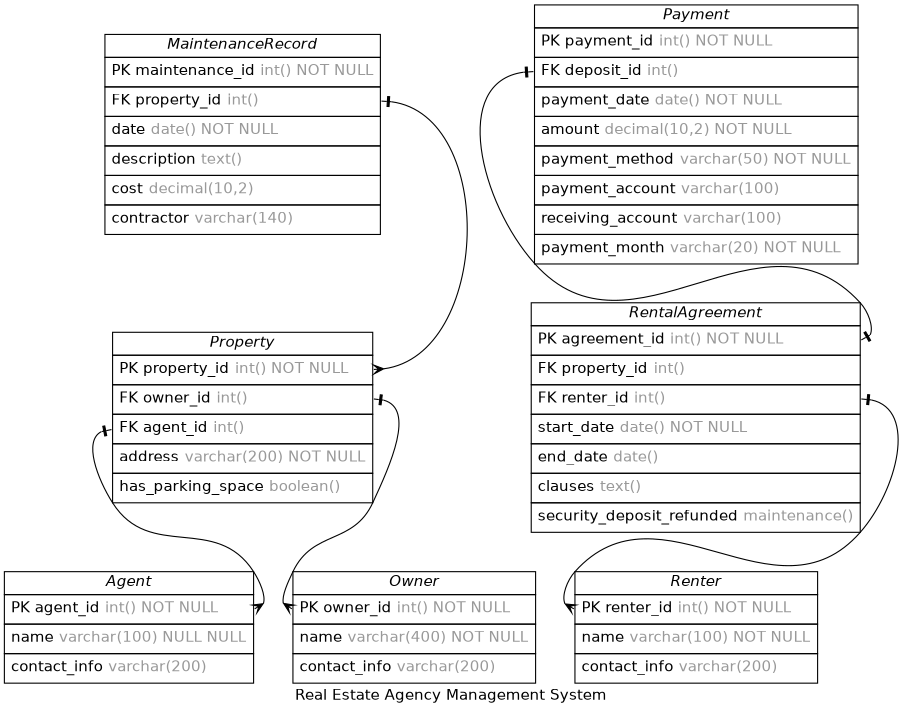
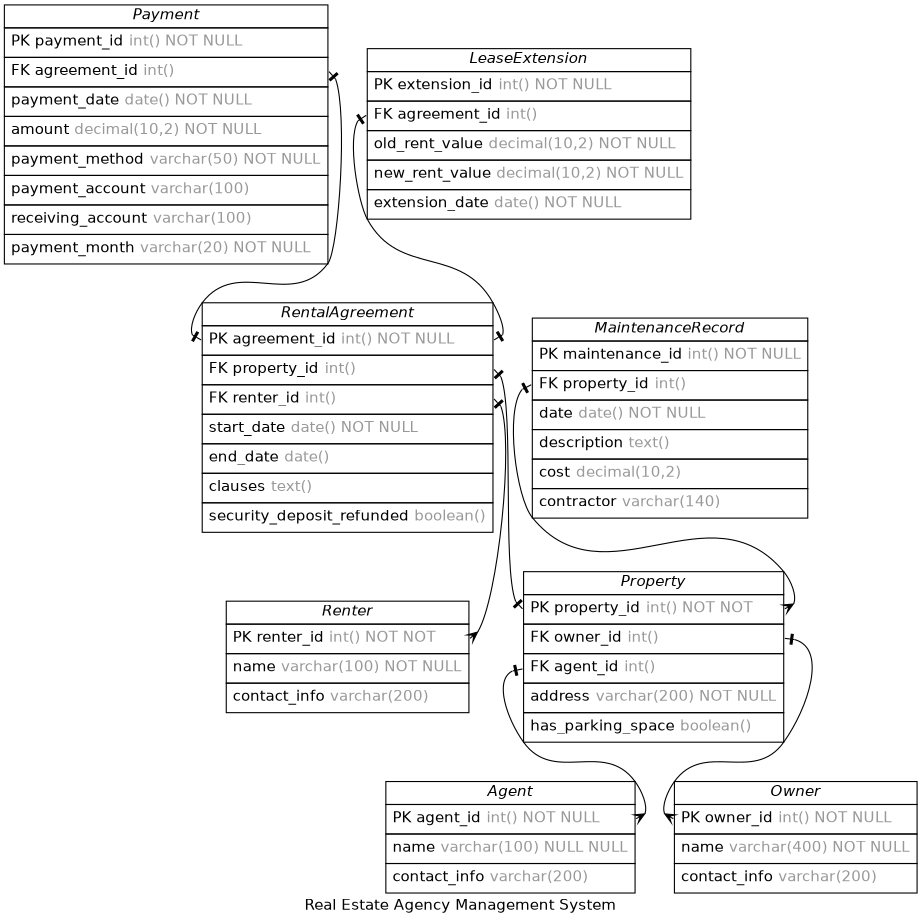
node "Payment": text "FK deposit_id" -> "FK agreement_id"
node "LeaseExtension": added
node "Property": text "int() NOT NULL" -> "int() NOT NOT"
node "RentalAgreement": text "maintenance()" -> "boolean()"
edge "RentalAgreement" -- "Property": added
node "Renter": text "int() NOT NULL" -> "int() NOT NOT"
